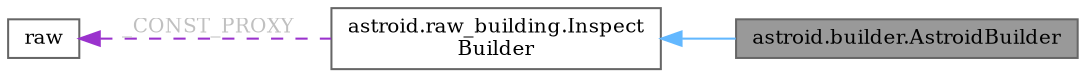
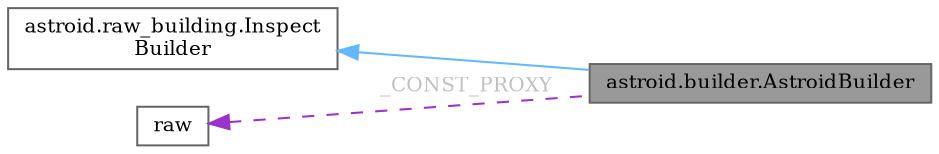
edge "astroid.raw_building.Inspect Builder" -> "raw": now "astroid.builder.AstroidBuilder" -> "raw"
